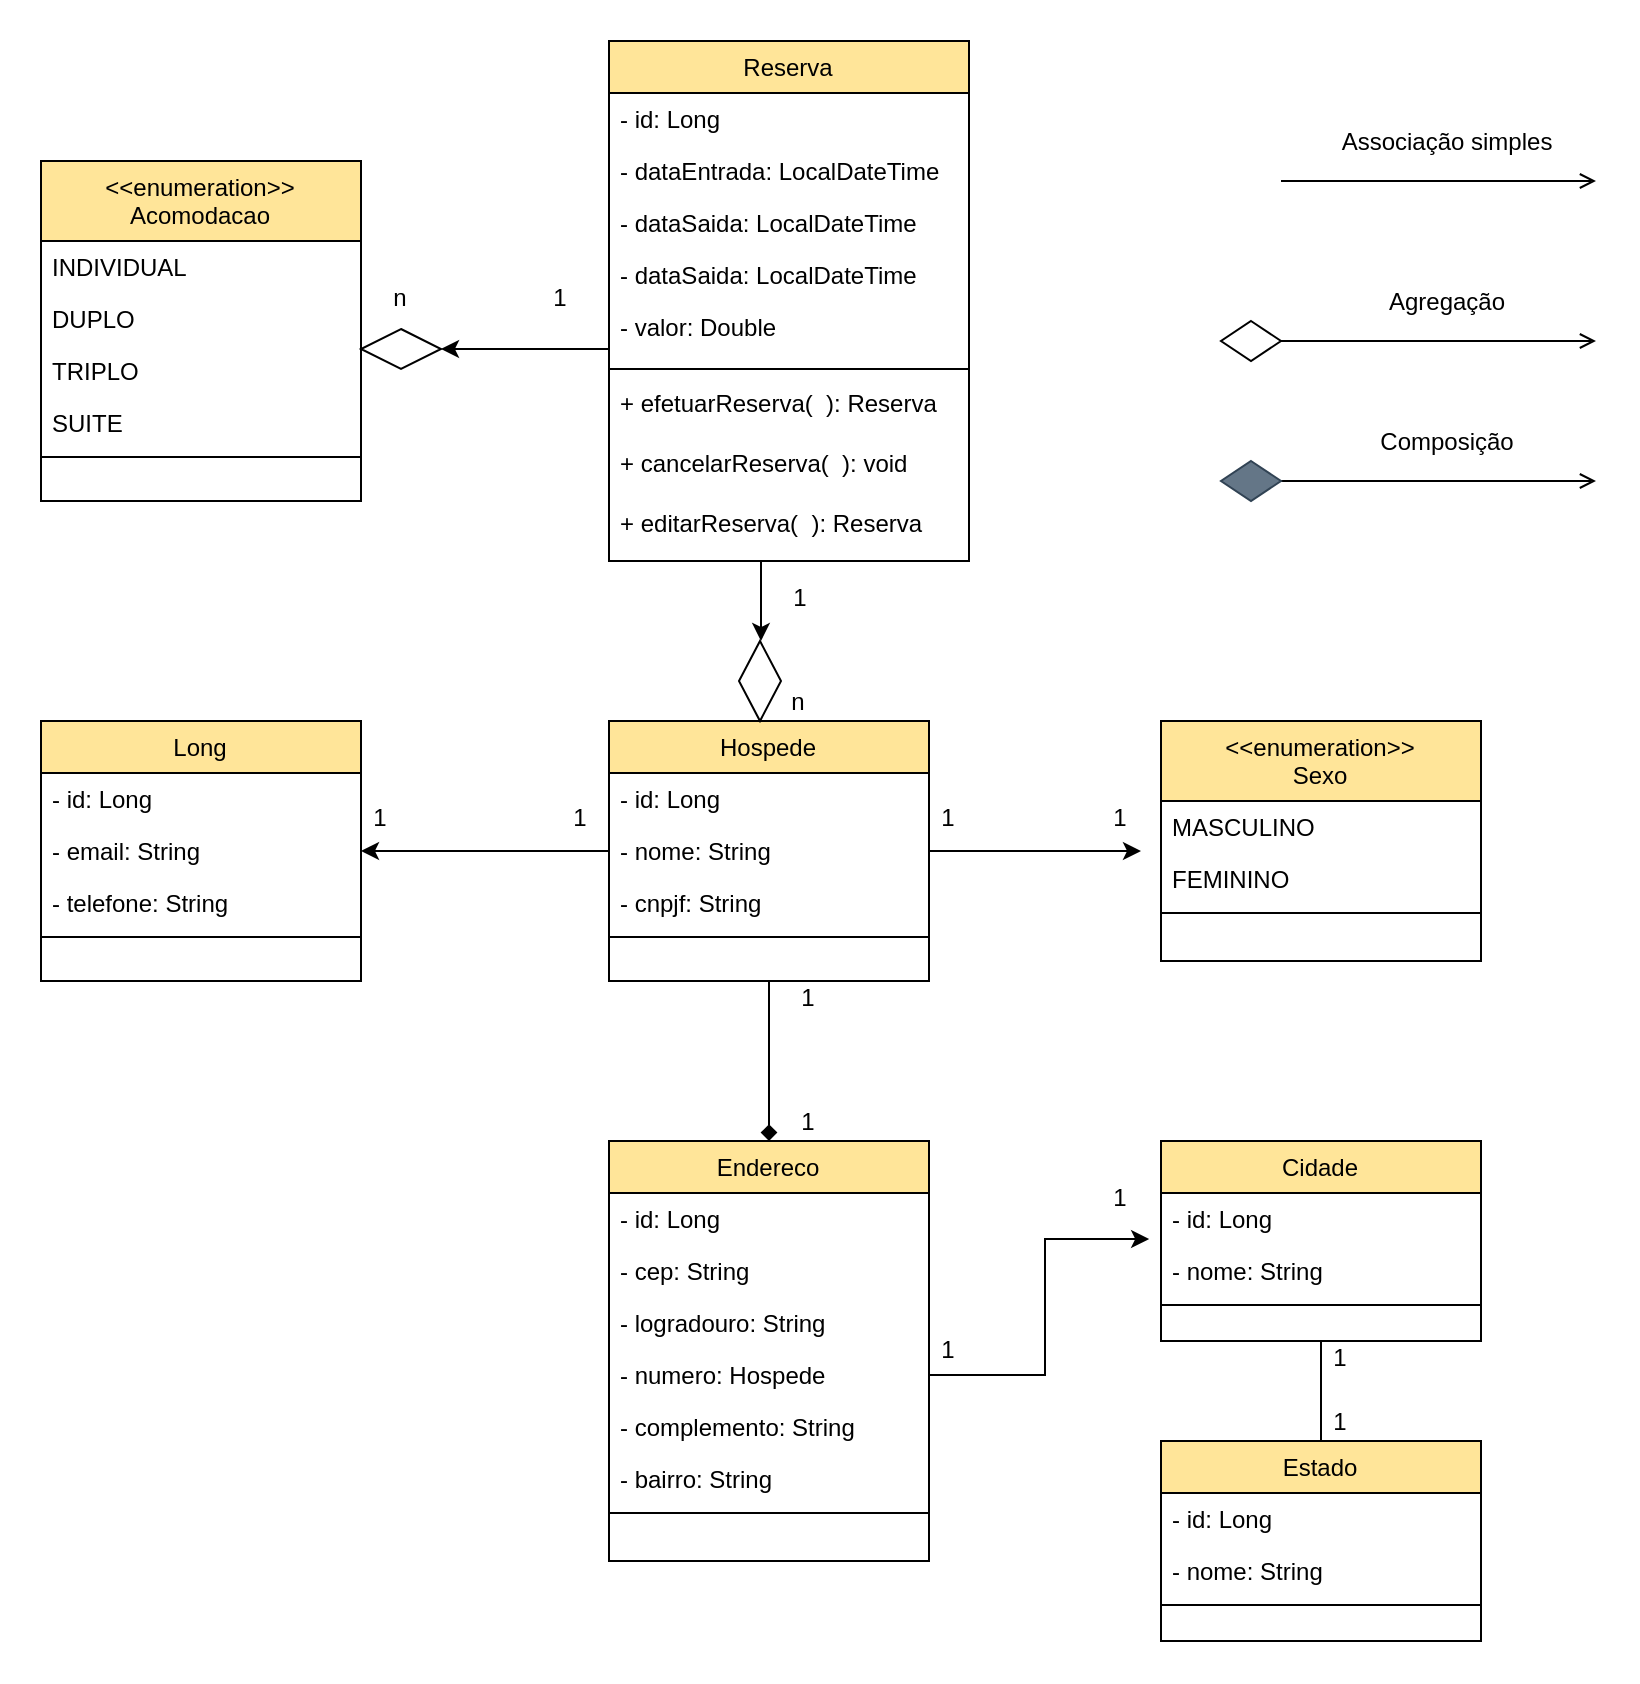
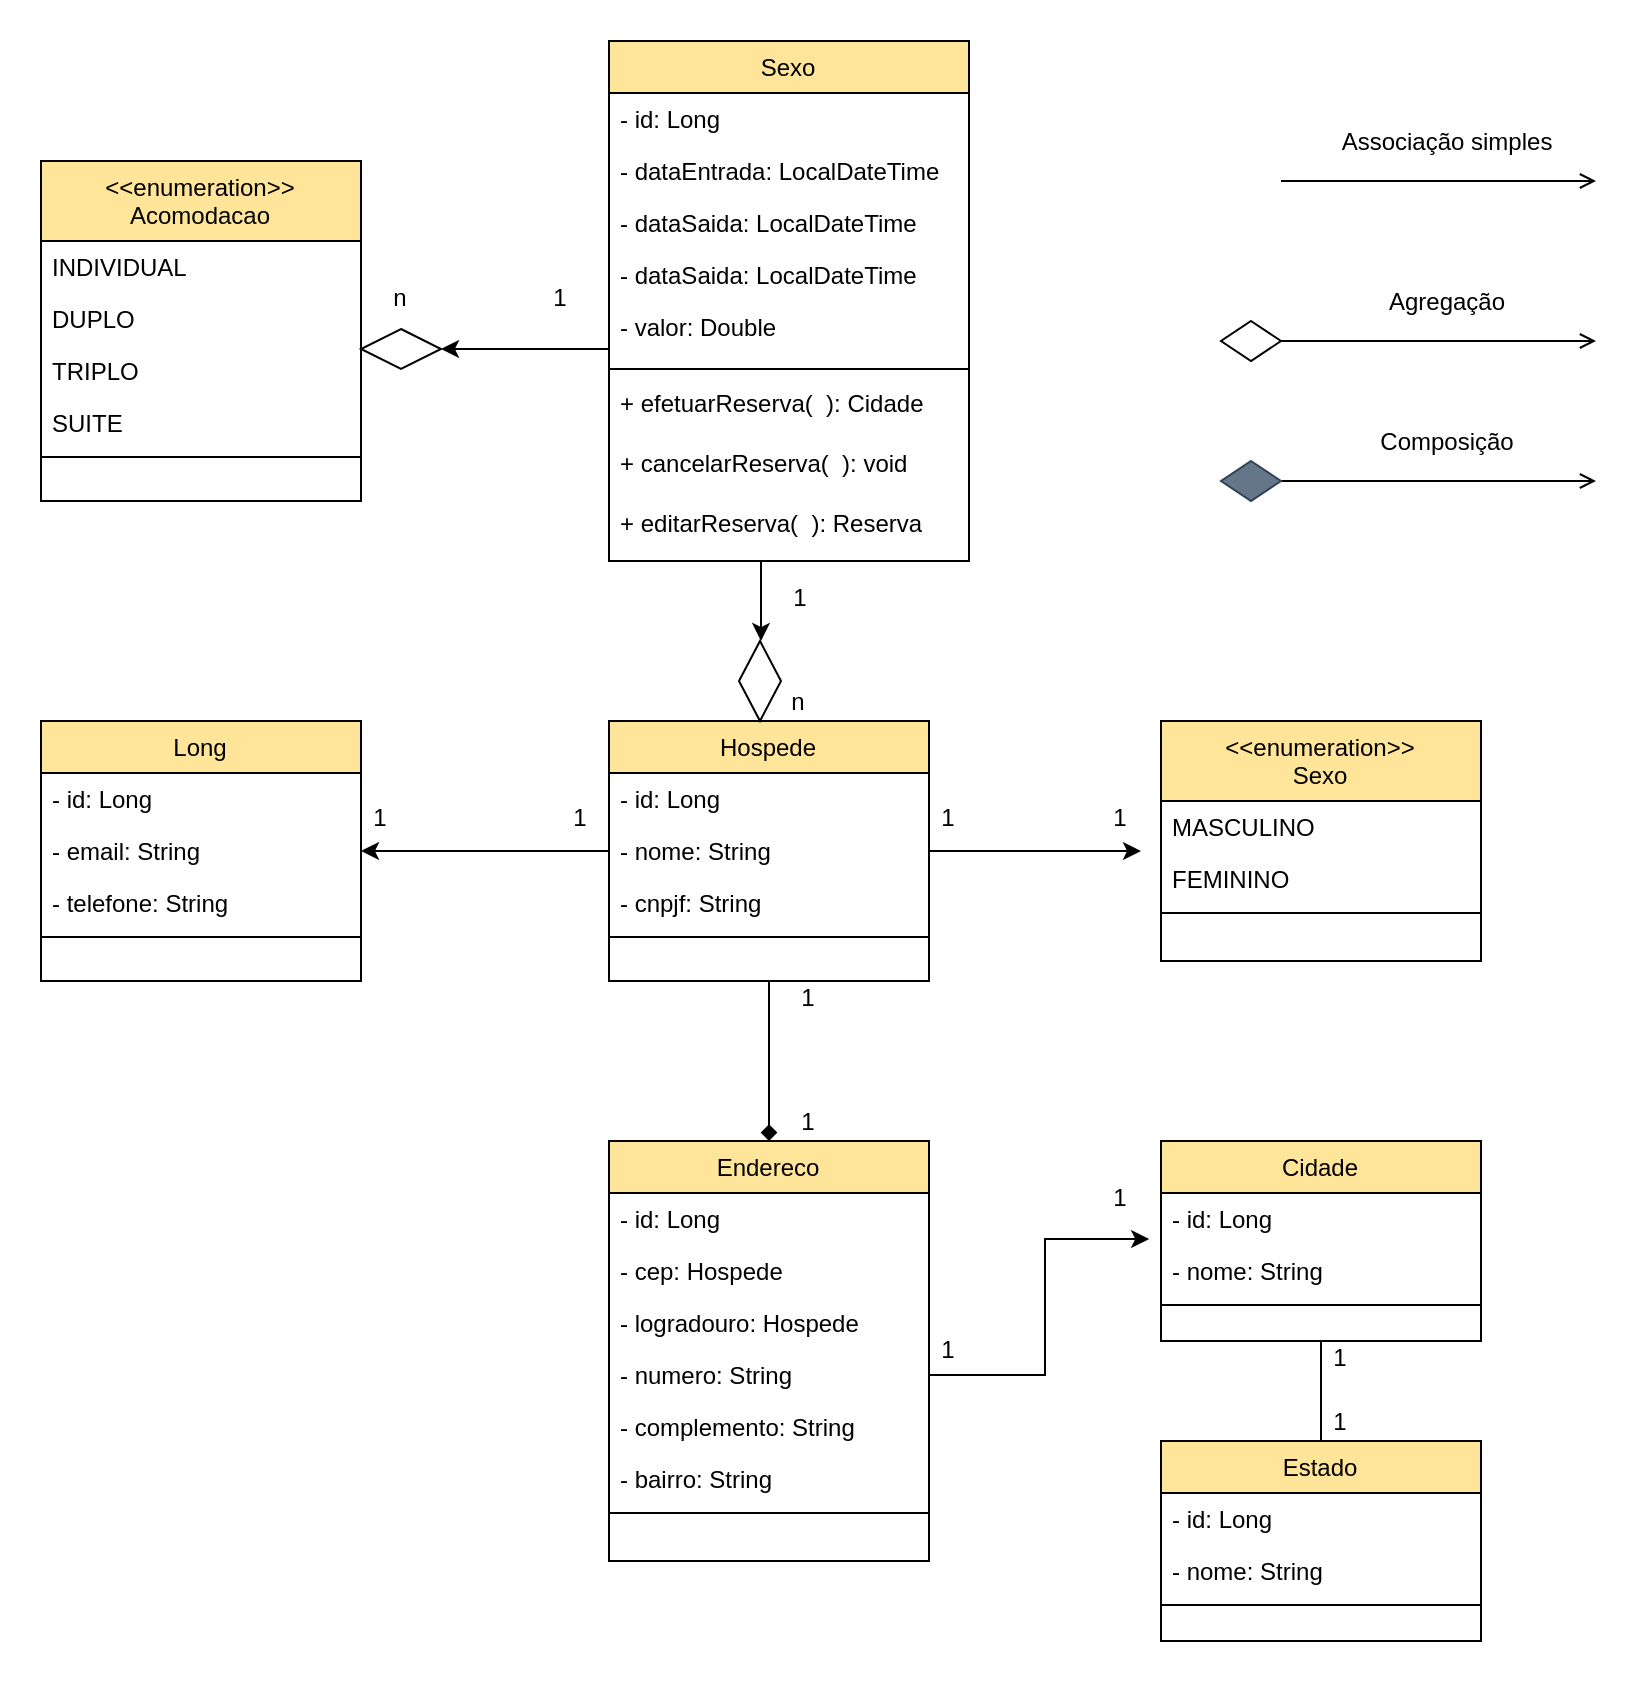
node "Reserva": label "Reserva" -> "Sexo"
node "+ efetuarReserva( ): Reserva": label "+ efetuarReserva( ): Reserva" -> "+ efetuarReserva( ): Cidade"
node "- cep: String": label "- cep: String" -> "- cep: Hospede"
node "- logradouro: String": label "- logradouro: String" -> "- logradouro: Hospede"
node "- numero: Hospede": label "- numero: Hospede" -> "- numero: String"
